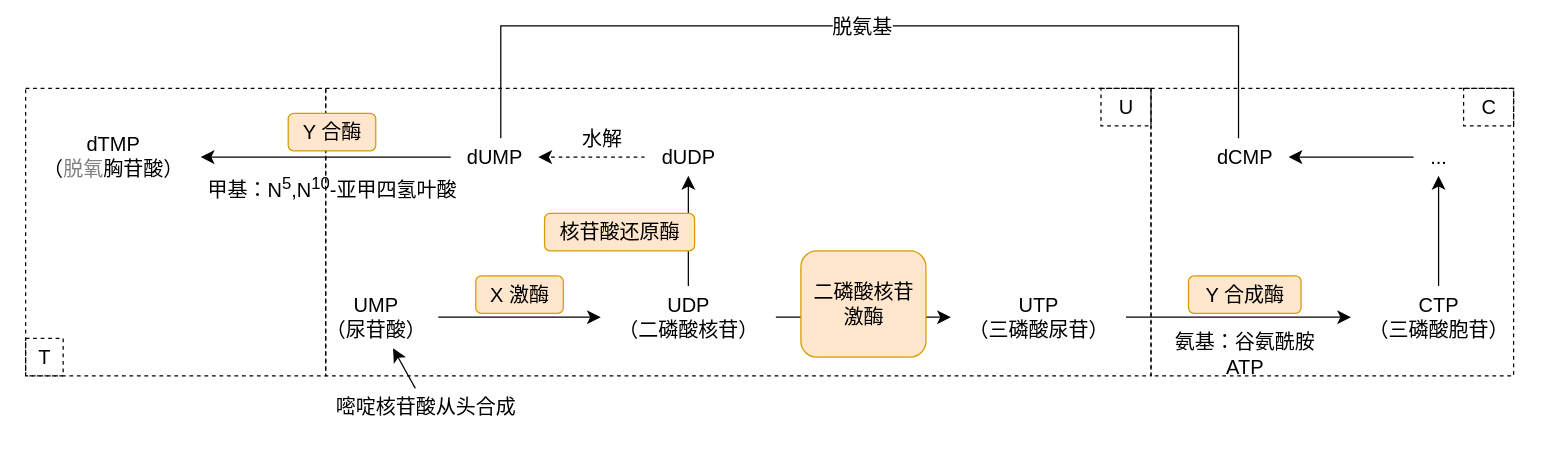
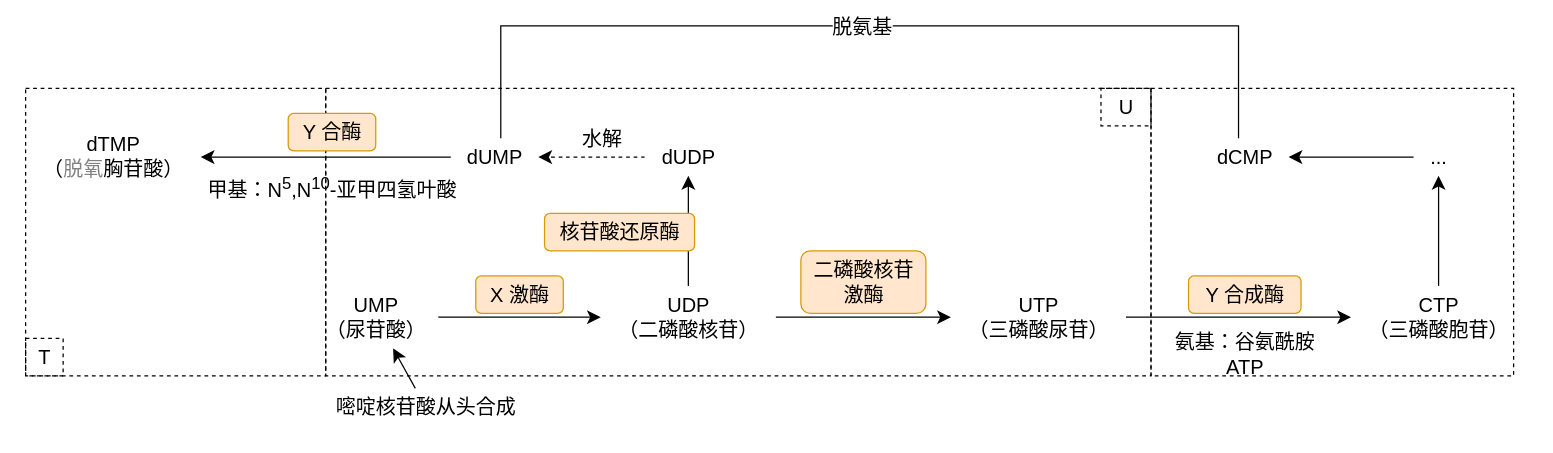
node "C": removed
node "二磷酸核苷 激酶": size 125x106 -> 125x63
